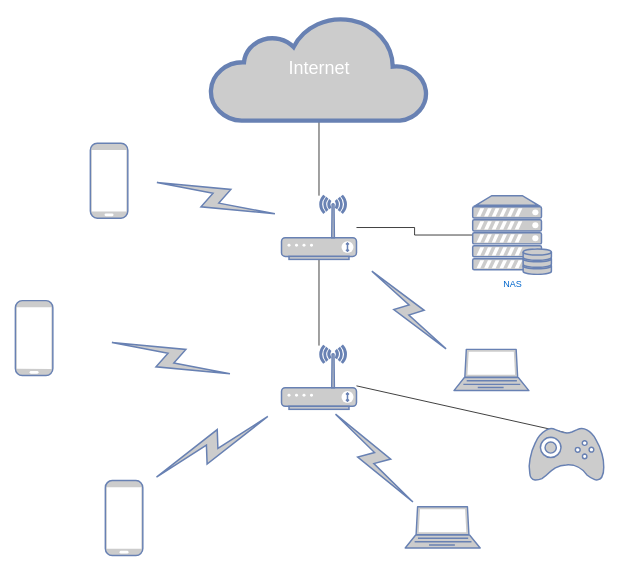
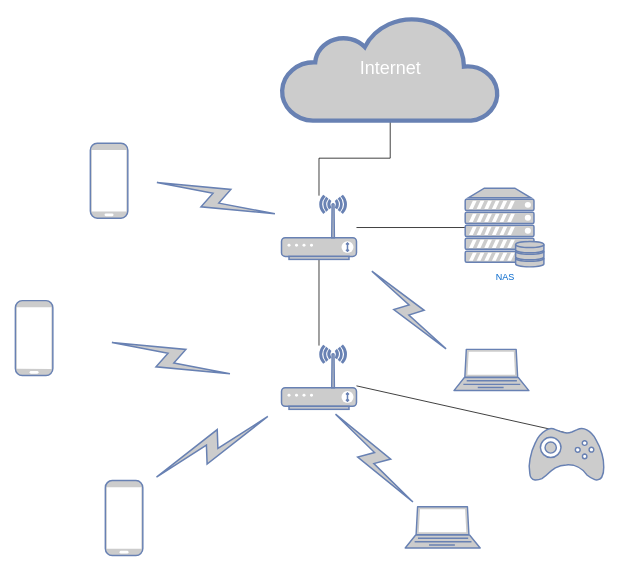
node "Internet": moved (319, 68) -> (390, 68)
node "NAS": moved (512, 235) -> (505, 227)
